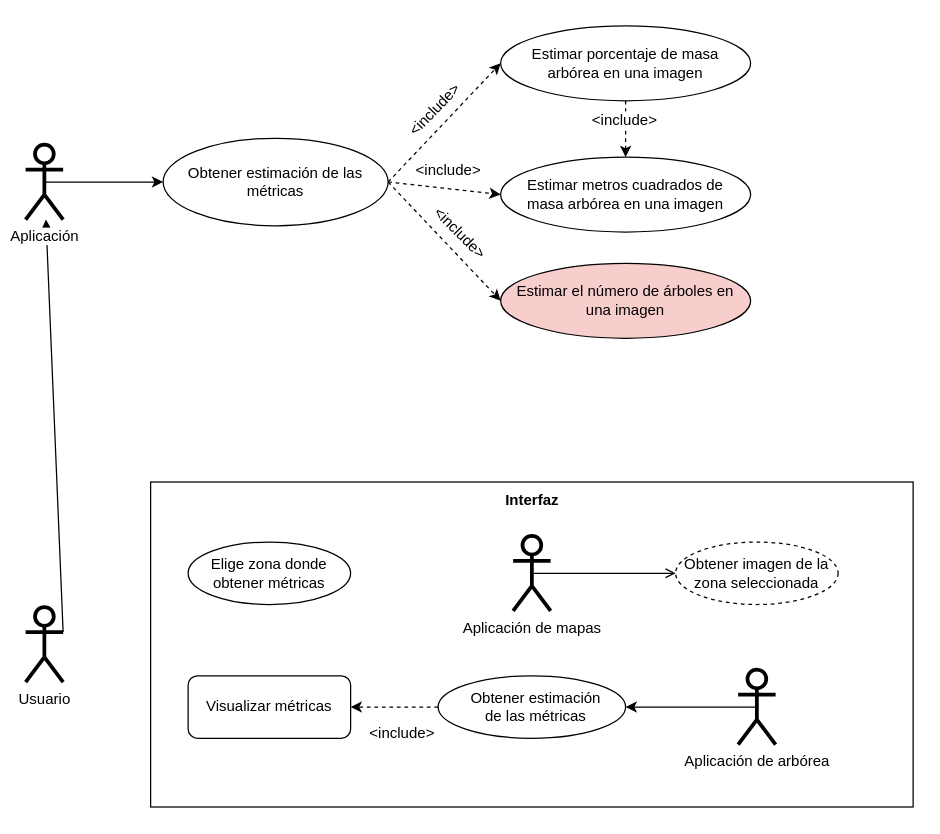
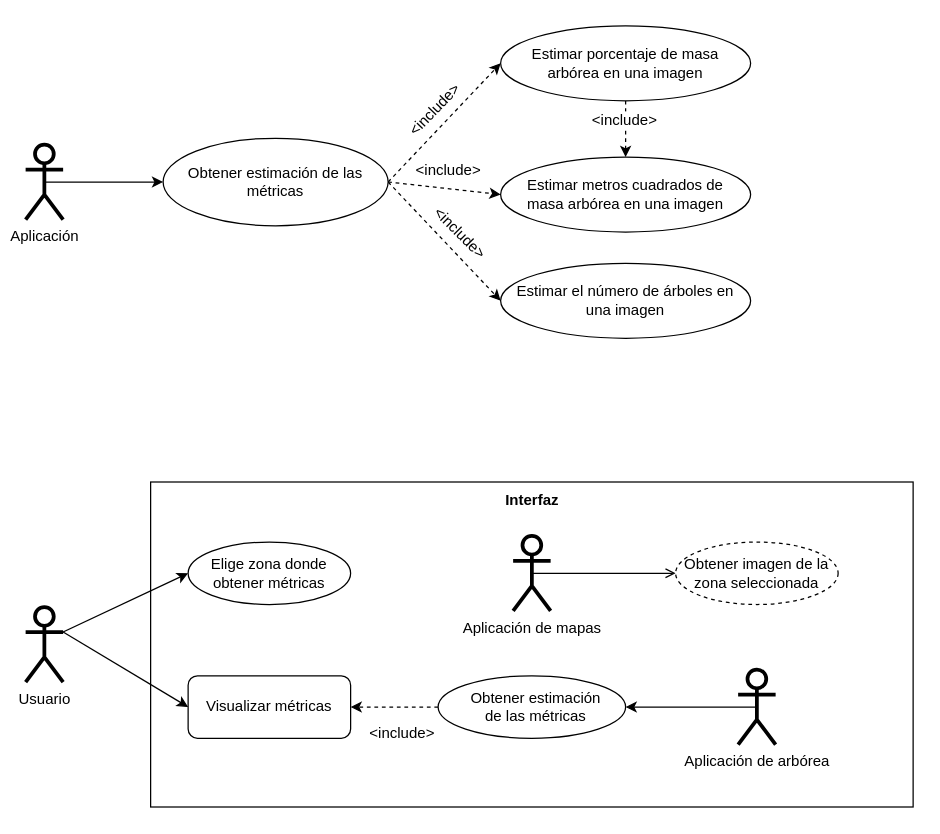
node "Estimar el número de árboles en una imagen": fillcolor #f8cecc -> #ffffff
edge "Usuario" -> "Aplicación": now "Usuario" -> "Elige zona donde obtener métricas"
edge "Usuario" -> "Visualizar métricas": added
